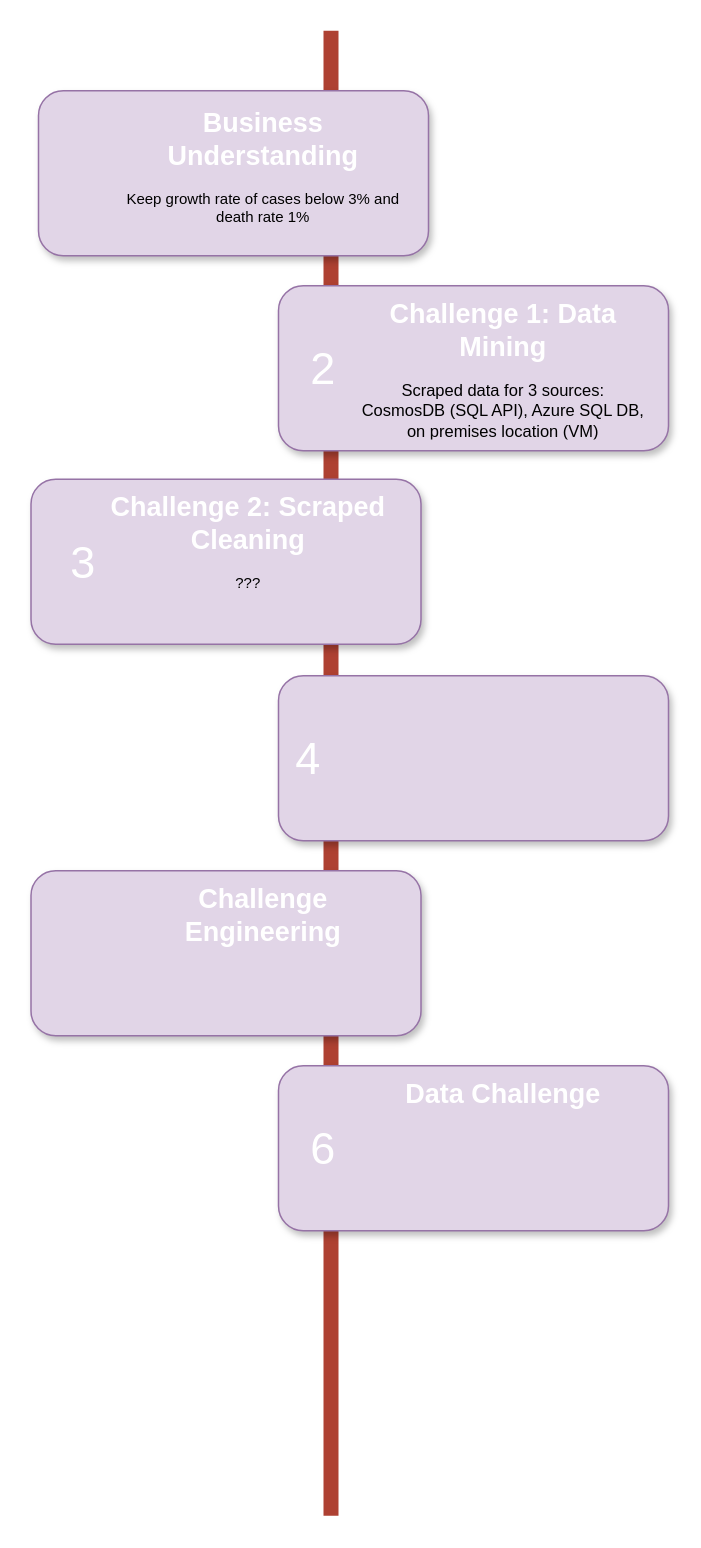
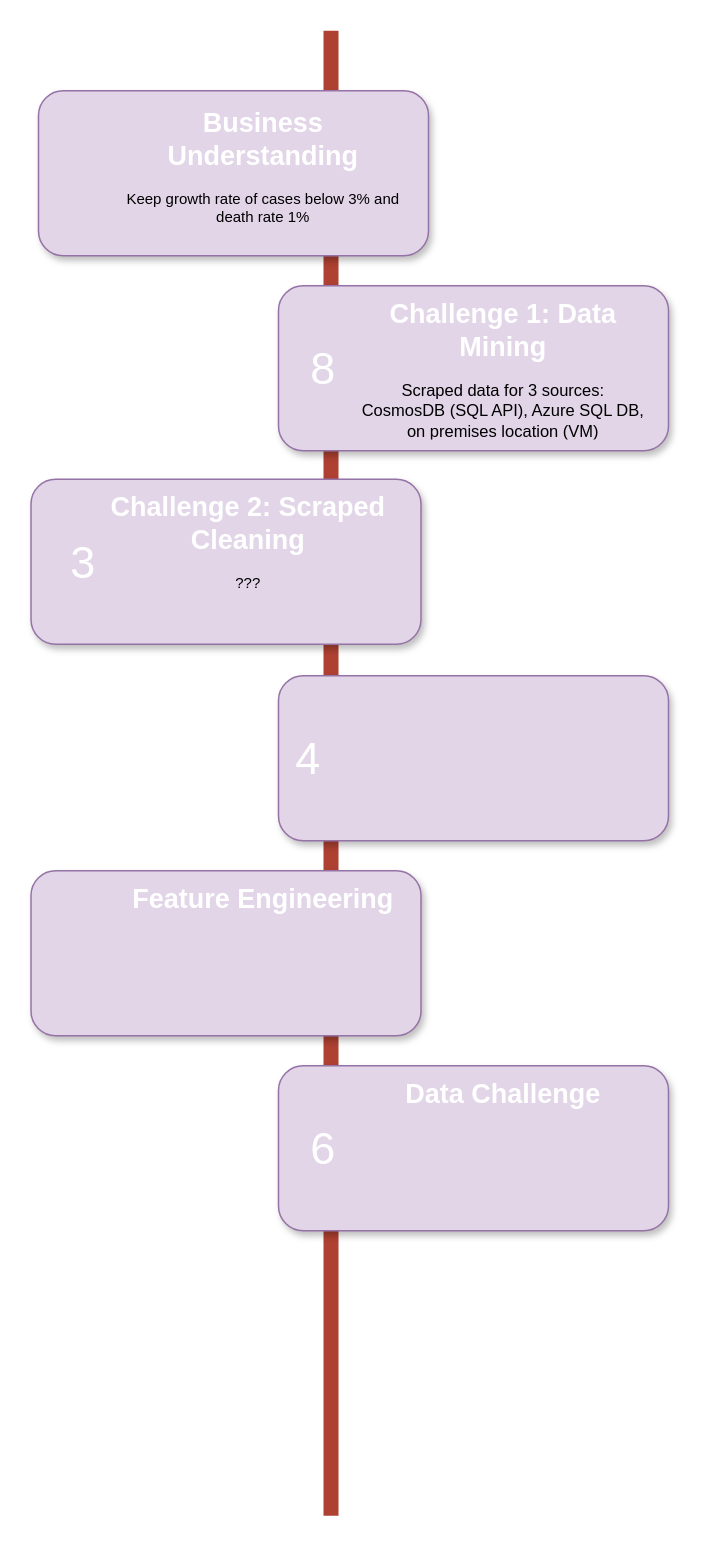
node "2": label "2" -> "8"
node "Challenge Engineering": label "Challenge Engineering" -> "Feature Engineering"
